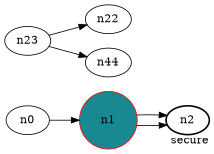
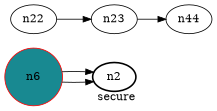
edge "n23" -> "n22": reversed
node "n0": removed
node "n1": label "n1" -> "n6"
